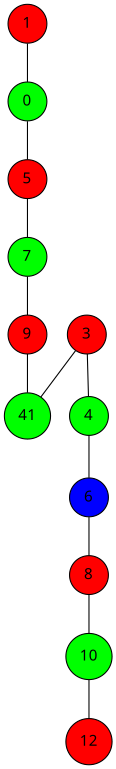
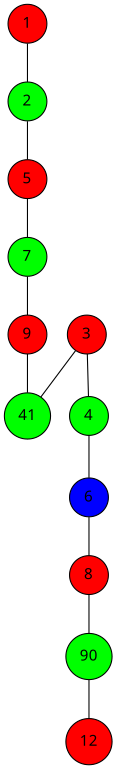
node "0": label "0" -> "2"
node "10": label "10" -> "90"
